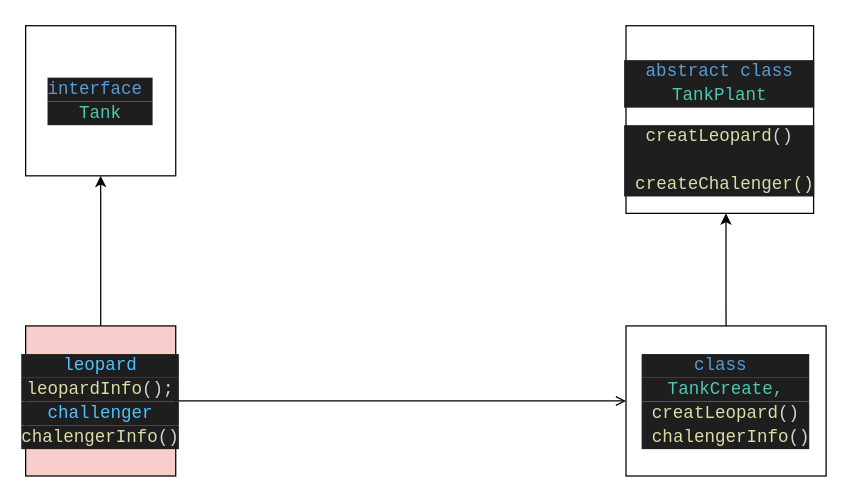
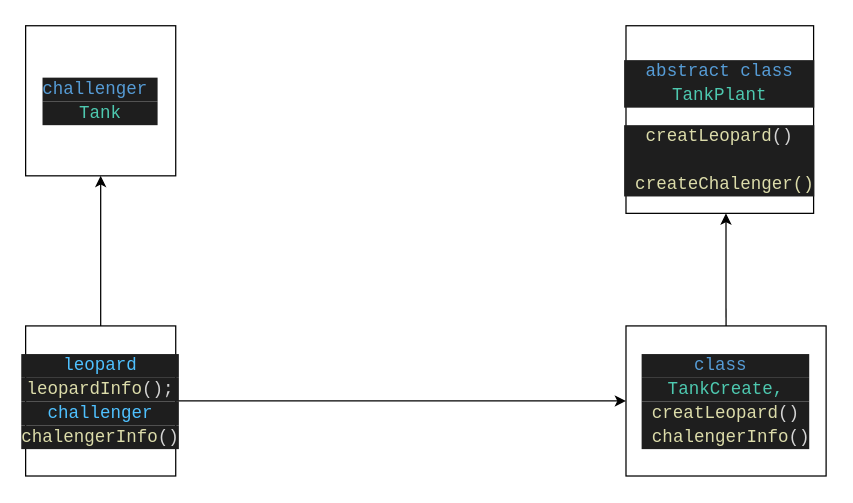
node "interface Tank": label "interface Tank" -> "challenger Tank"
node "leopard leopardInfo(); challenger chalengerInfo()": fillcolor #f8cecc -> #ffffff
edge "leopard leopardInfo(); challenger chalengerInfo()" -> "class TankCreate, creatLeopard() chalengerInfo()": arrowhead open -> classic
